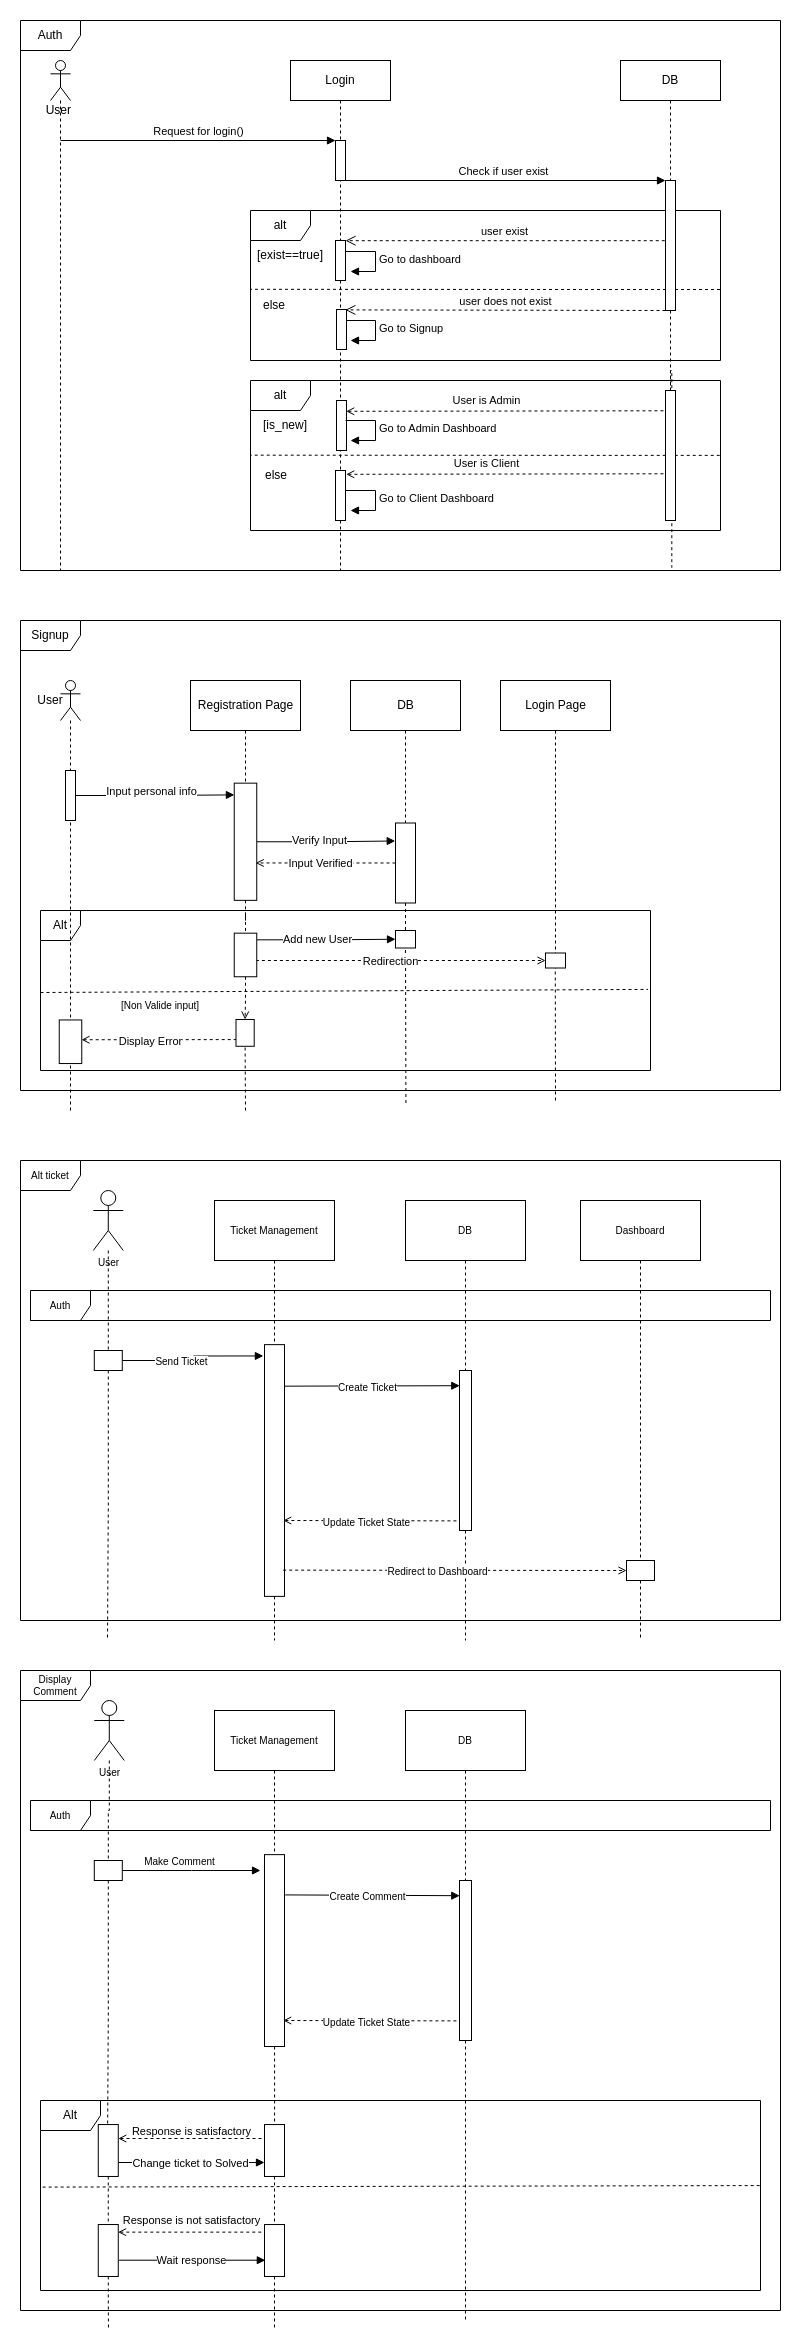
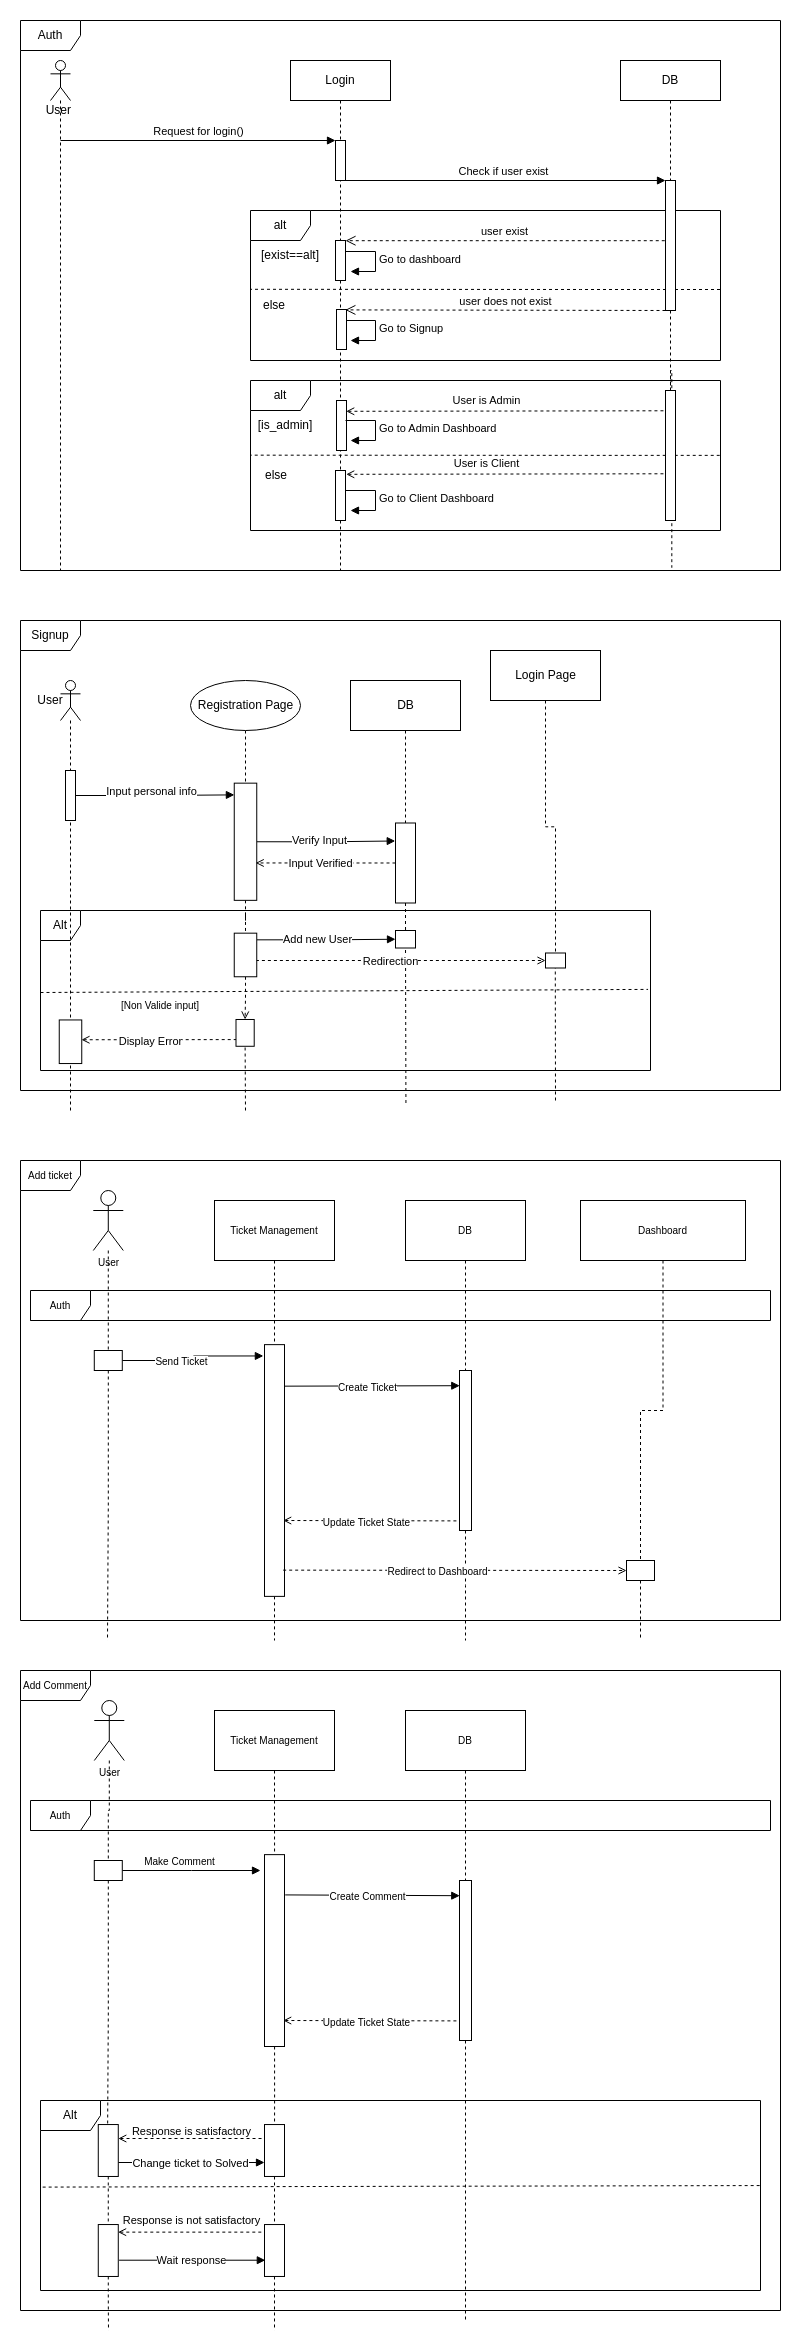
node "[exist==true]": label "[exist==true]" -> "[exist==alt]"
node "[is_new]": label "[is_new]" -> "[is_admin]"
node "Registration Page": shape rectangle -> ellipse
node "Login Page": moved (556, 706) -> (546, 676)
node "Alt ticket": label "Alt ticket" -> "Add ticket"
node "Dashboard": size 120x60 -> 165x60
node "Display Comment": label "Display Comment" -> "Add Comment"
